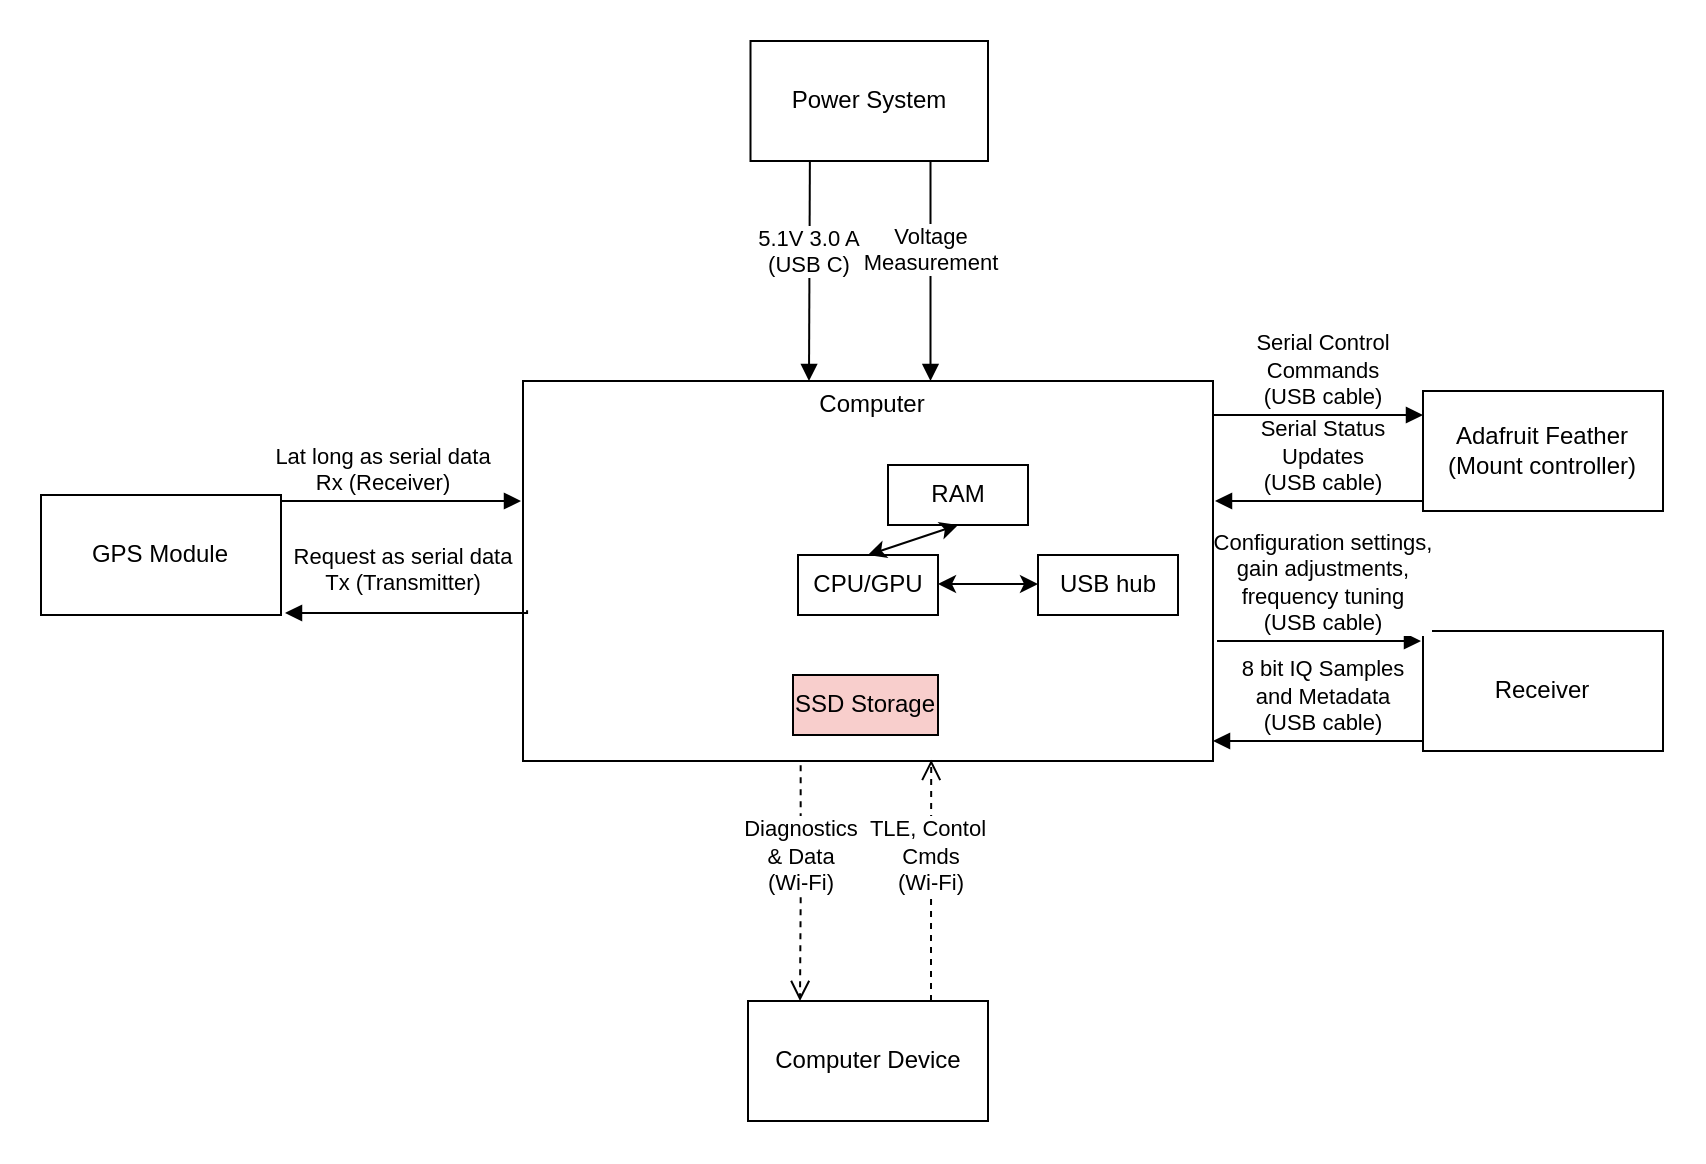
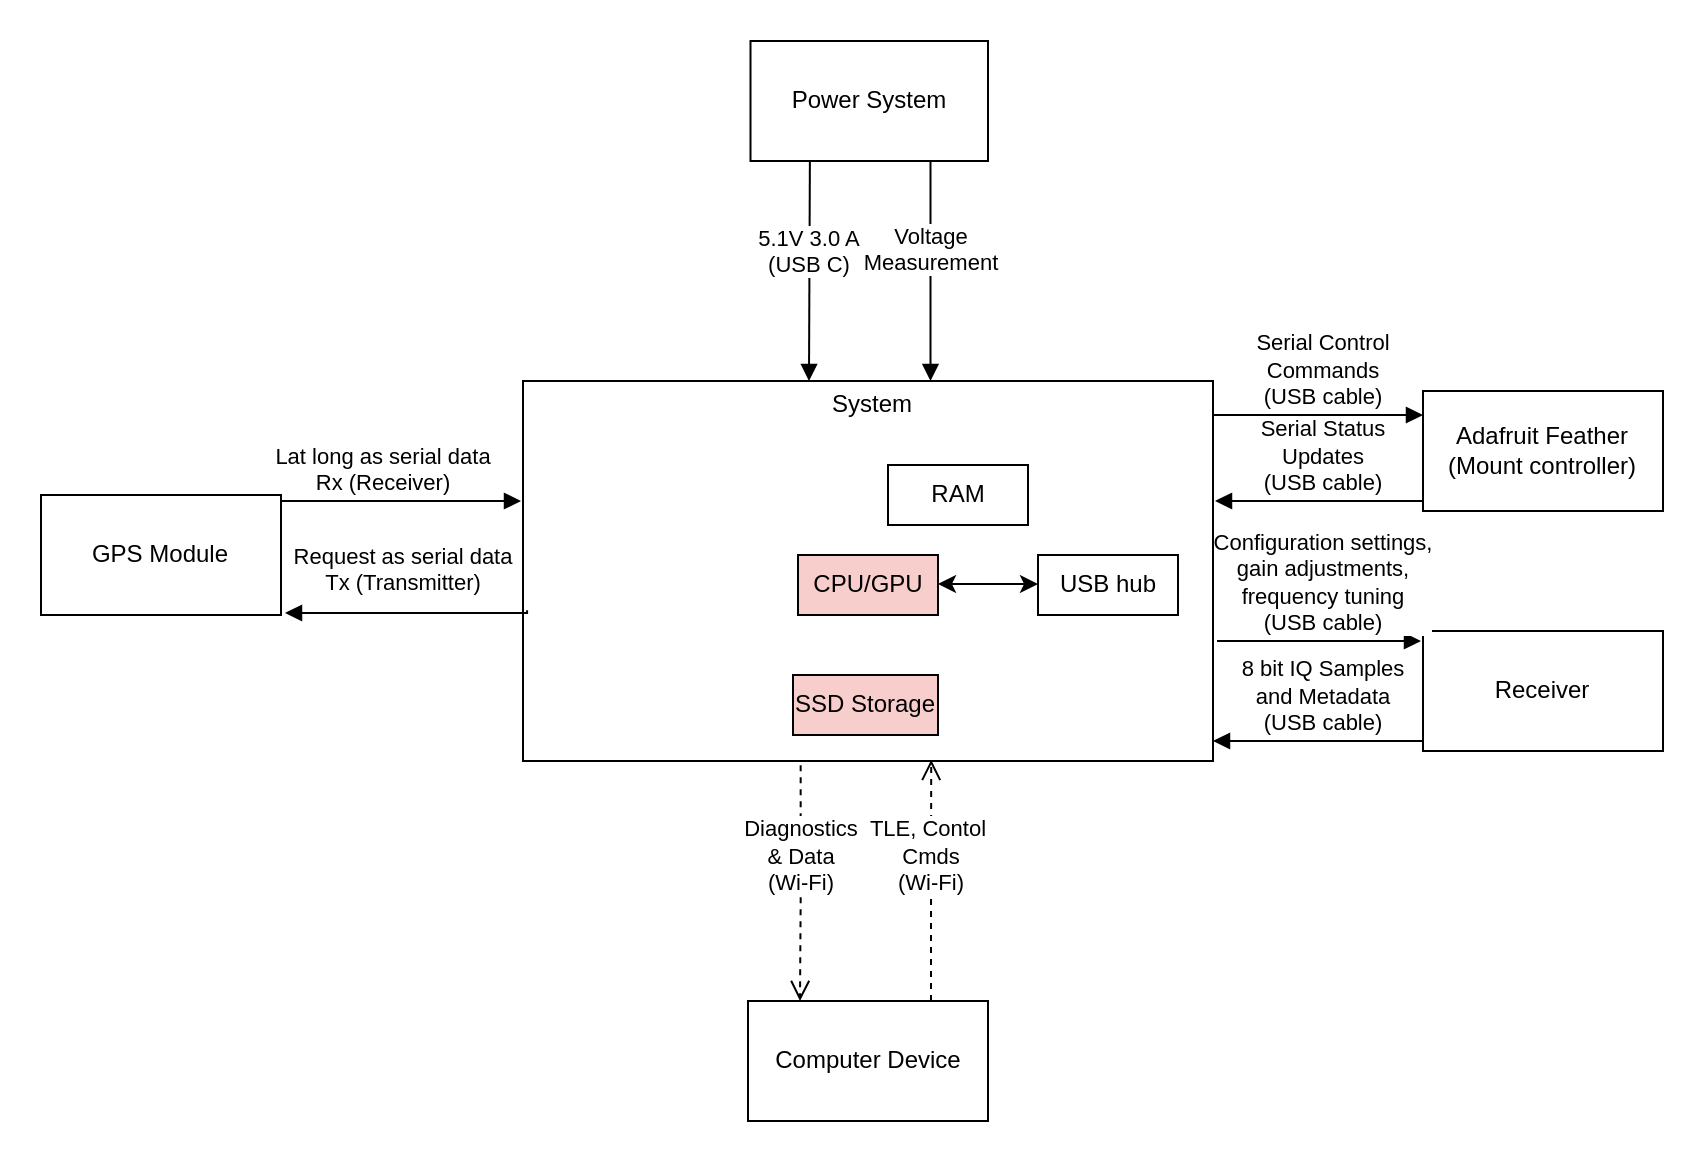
node "Computer": label "Computer" -> "System"
edge "RAM" -- "CPU/GPU": removed
node "CPU/GPU": fillcolor #ffffff -> #f8cecc
